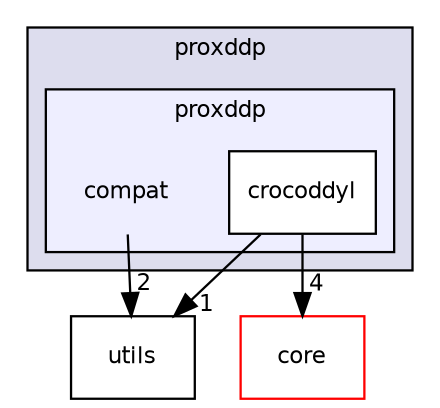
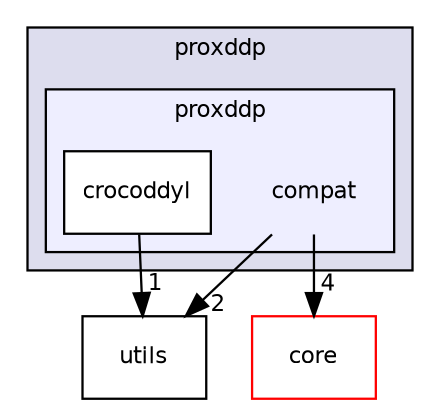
edge "crocoddyl" -> "core": now "compat" -> "core"
